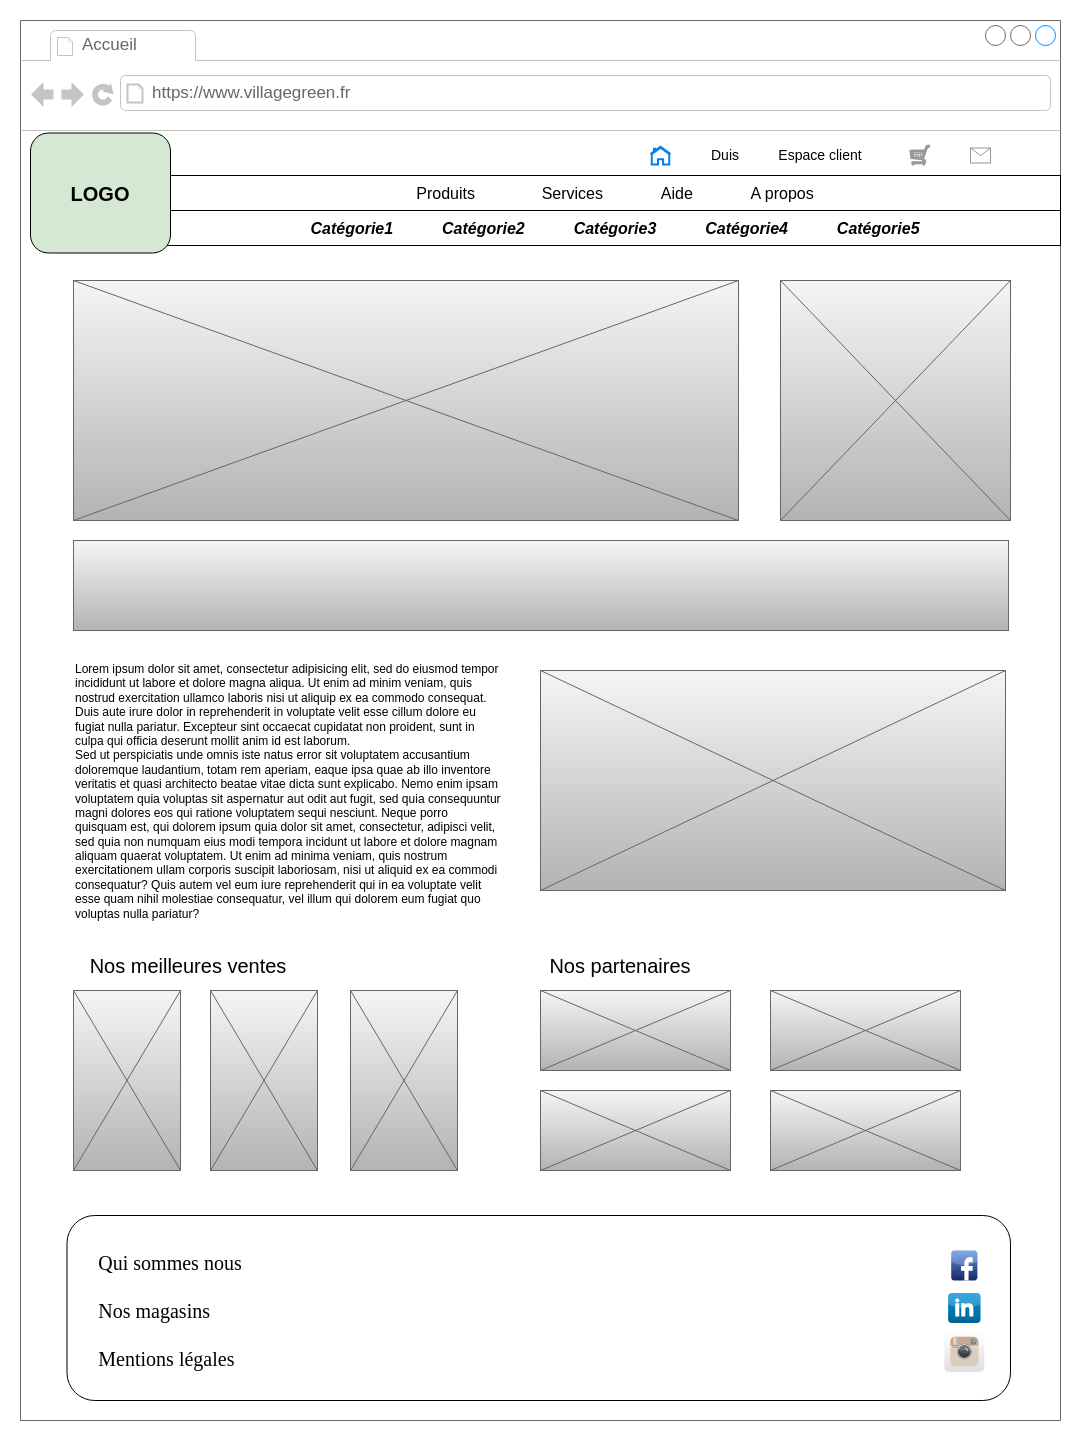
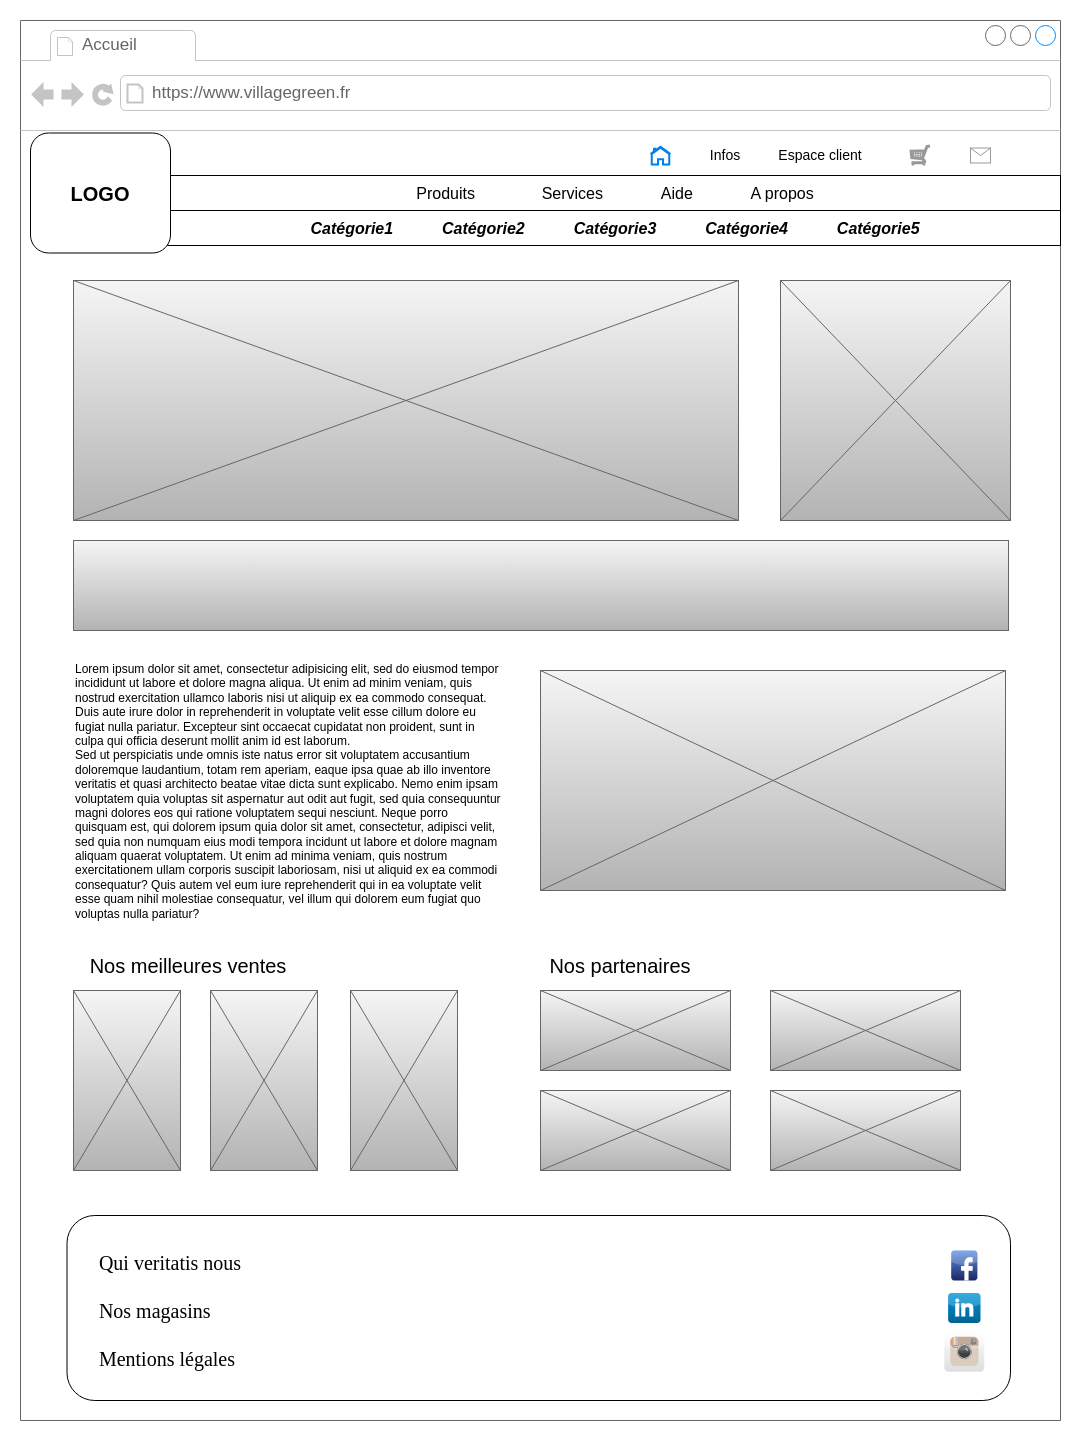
node "Duis": label "Duis" -> "Infos"
node "LOGO": fillcolor #d5e8d4 -> #ffffff
node "Qui sommes nous Nos magasins Mentions légales": label "Qui sommes nous Nos magasins Mentions légales" -> "Qui veritatis nous Nos magasins Mentions légales"
